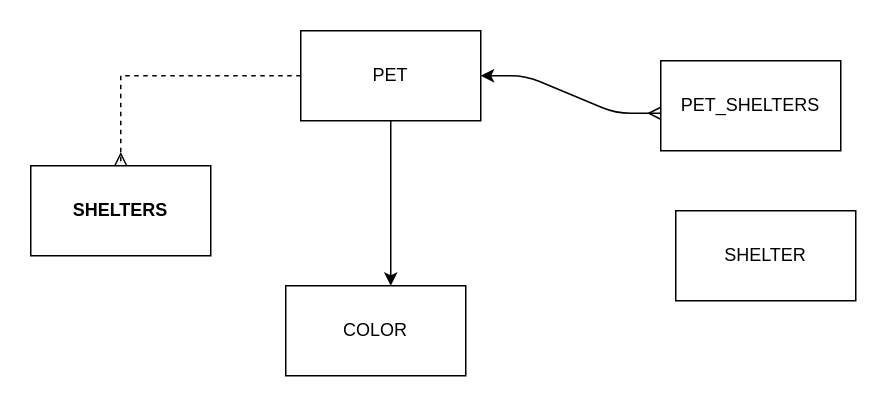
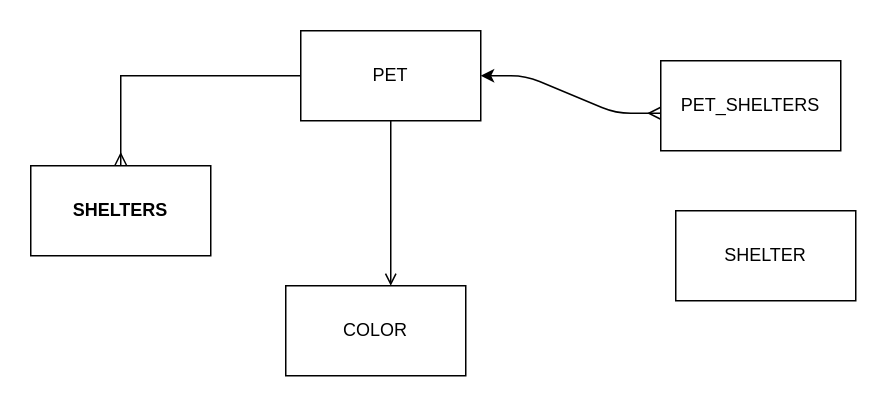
edge "PET" -> "SHELTERS": style dashed -> solid
edge "PET" -> "COLOR": arrowhead classic -> open
